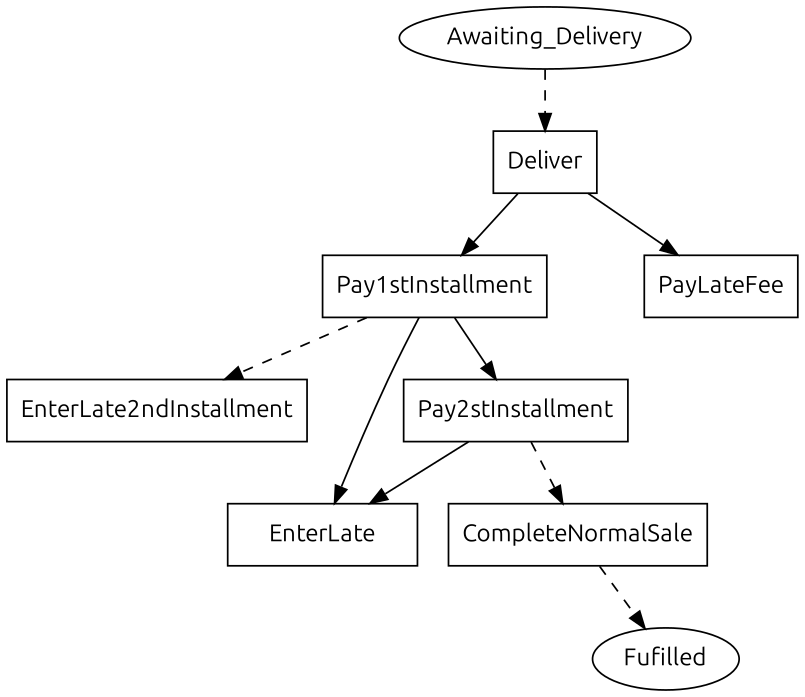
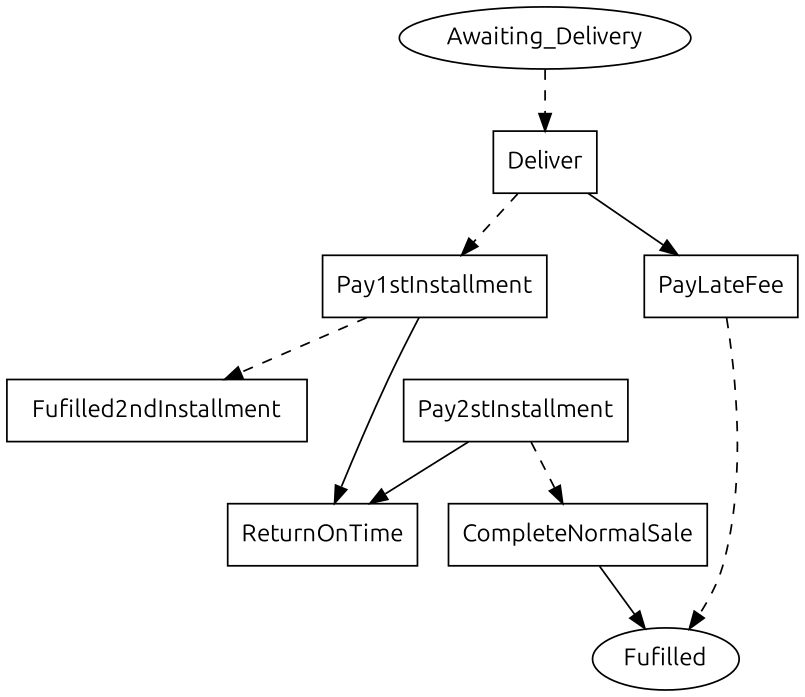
edge "Deliver" -> "Pay1stInstallment": style solid -> dashed
edge "Pay1stInstallment" -> "Pay2stInstallment": removed
node "EnterLate2ndInstallment": label "EnterLate2ndInstallment" -> "Fufilled2ndInstallment"
edge "PayLateFee" -> "Fufilled": added
node "EnterLate": label "EnterLate" -> "ReturnOnTime"
edge "CompleteNormalSale" -> "Fufilled": style dashed -> solid
